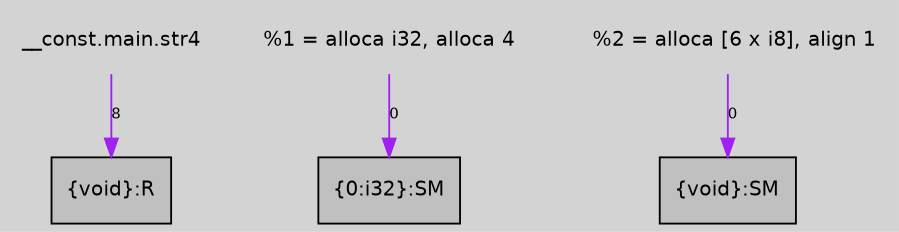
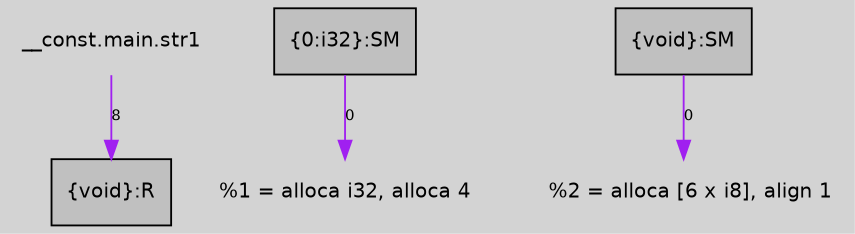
node "__const.main.str4": label "__const.main.str4" -> "__const.main.str1"
edge "%1 = alloca i32, alloca 4" -> "{0:i32}:SM": reversed
edge "%2 = alloca [6 x i8], align 1" -> "{void}:SM": reversed
